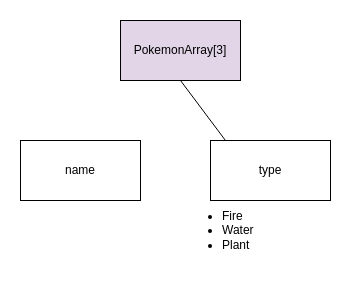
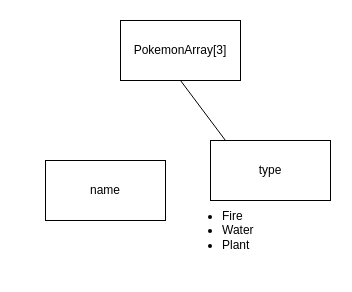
node "PokemonArray[3]": fillcolor #e1d5e7 -> #ffffff
node "name": moved (81, 171) -> (106, 191)
